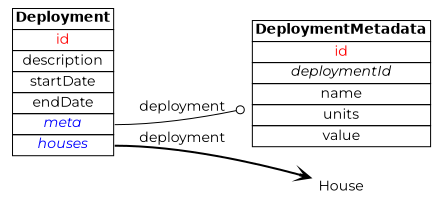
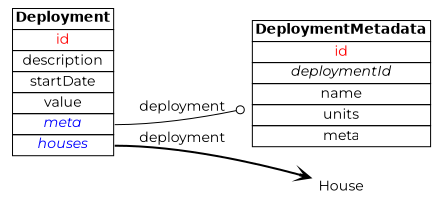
node "Deployment": text "endDate" -> "value"
node "DeploymentMetadata": text "value" -> "meta"
